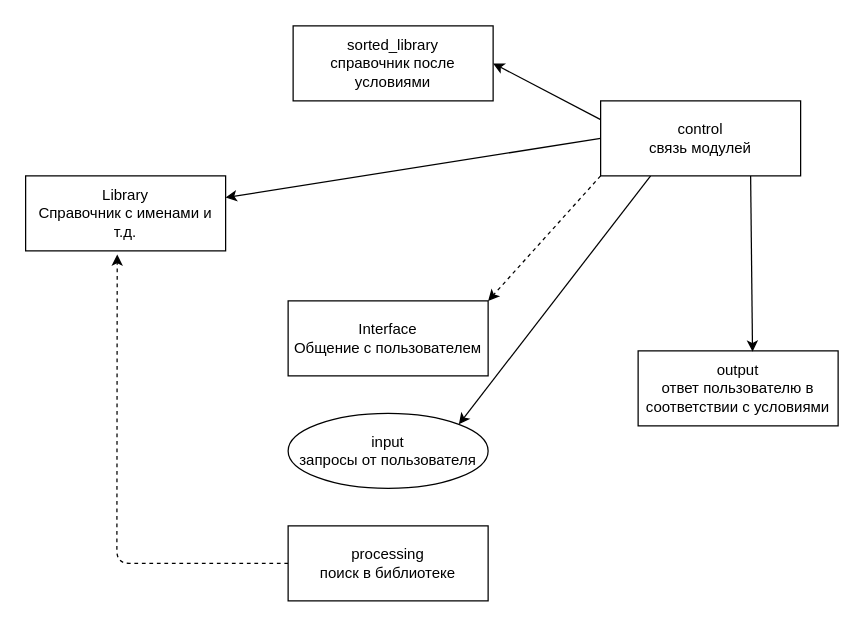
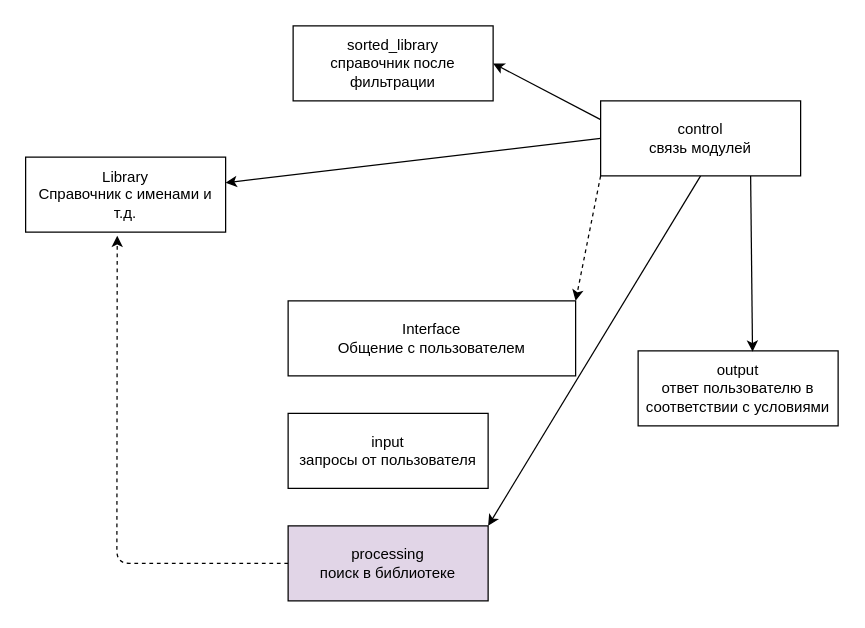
node "sorted_library справочник после условиями": label "sorted_library справочник после условиями" -> "sorted_library справочник после фильтрации"
node "Library Справочник с именами и т.д.": moved (126, 213) -> (126, 194)
node "Interface Общение с пользователем": size 200x75 -> 288x75
edge "control связь модулей" -> "input запросы от пользователя": removed
edge "control связь модулей" -> "processing поиск в библиотеке": added
node "input запросы от пользователя": shape ellipse -> rectangle
node "processing поиск в библиотеке": fillcolor #ffffff -> #e1d5e7
